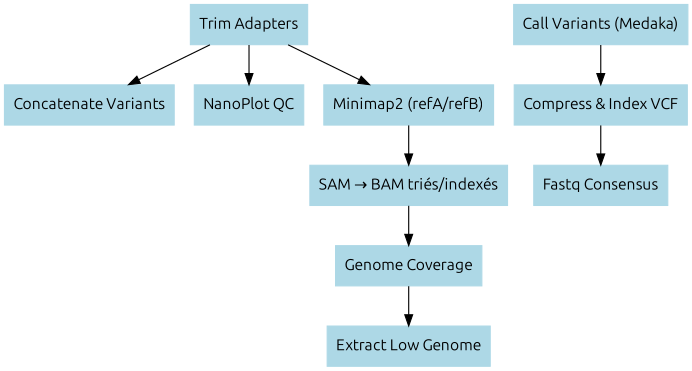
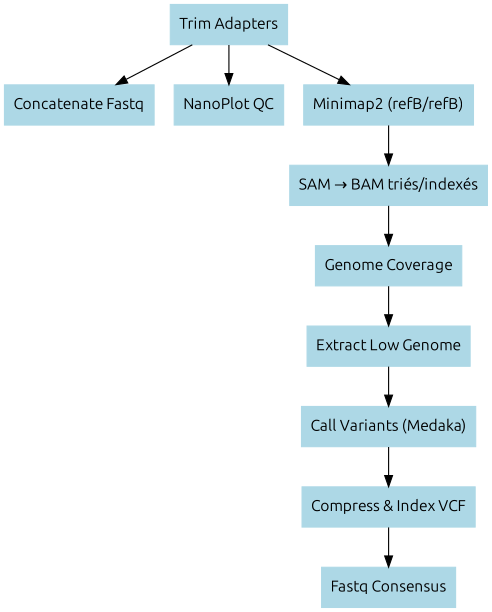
node "Concatenate Variants": label "Concatenate Variants" -> "Concatenate Fastq"
node "Minimap2 (refA/refB)": label "Minimap2 (refA/refB)" -> "Minimap2 (refB/refB)"
edge "Extract Low Genome" -> "Call Variants (Medaka)": added
